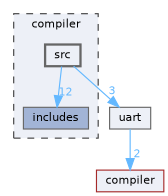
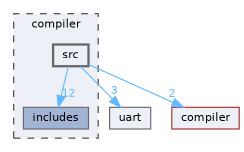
edge "uart" -> "compiler": now "src" -> "compiler"
